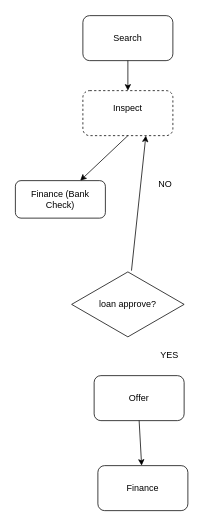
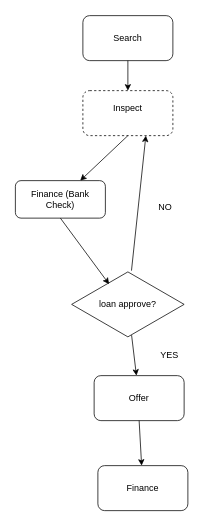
node "NO": moved (165, 184) -> (165, 207)
edge "Finance (Bank Check)" -> "loan approve?": added
edge "loan approve?" -> "Offer": added
